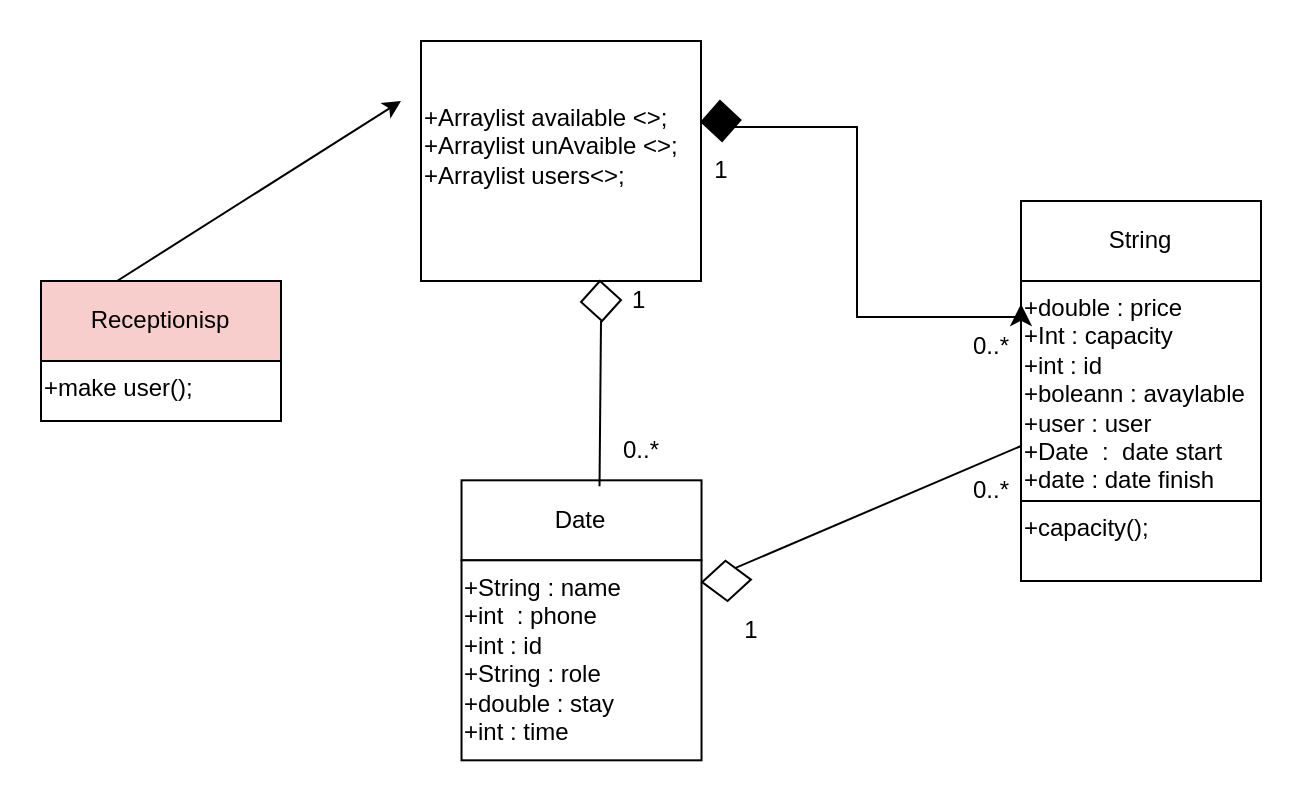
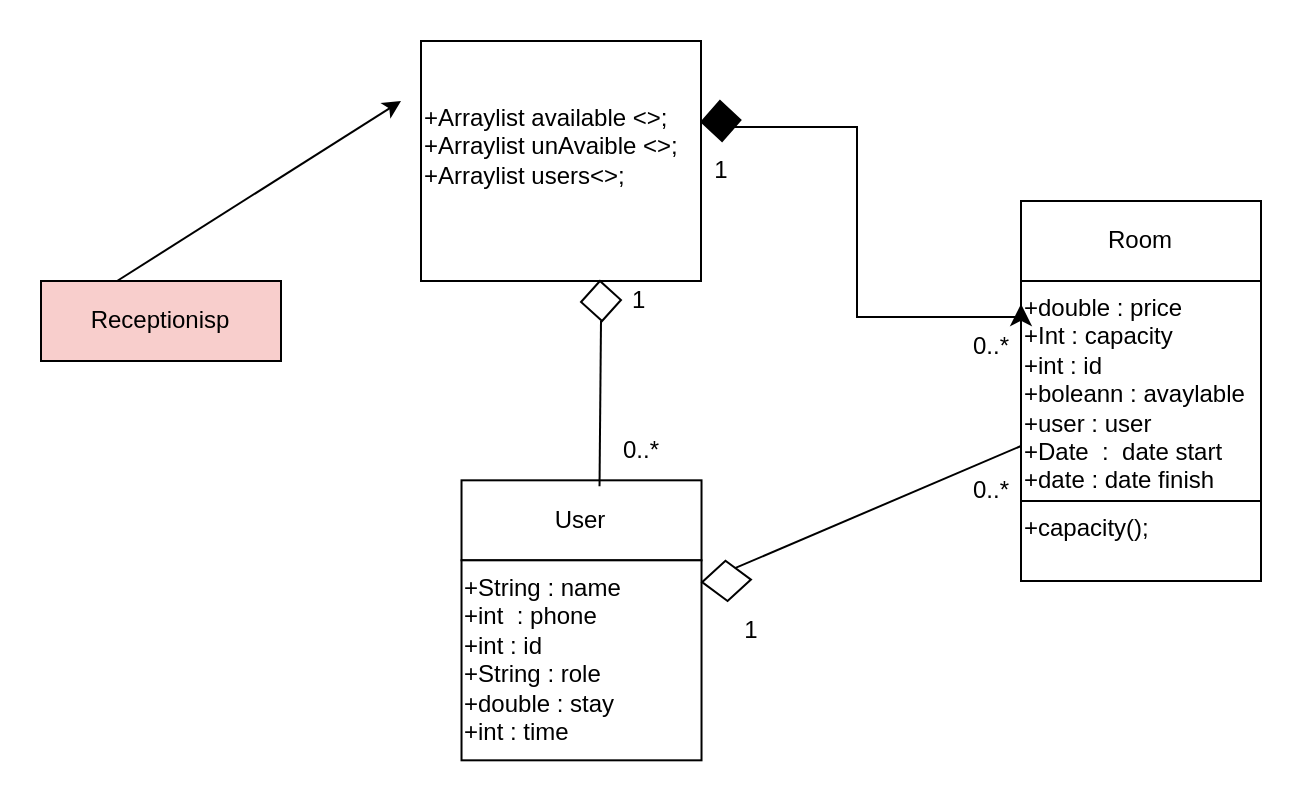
node "String": label "String" -> "Room"
node "+make user();": removed
node "Date": label "Date" -> "User"
